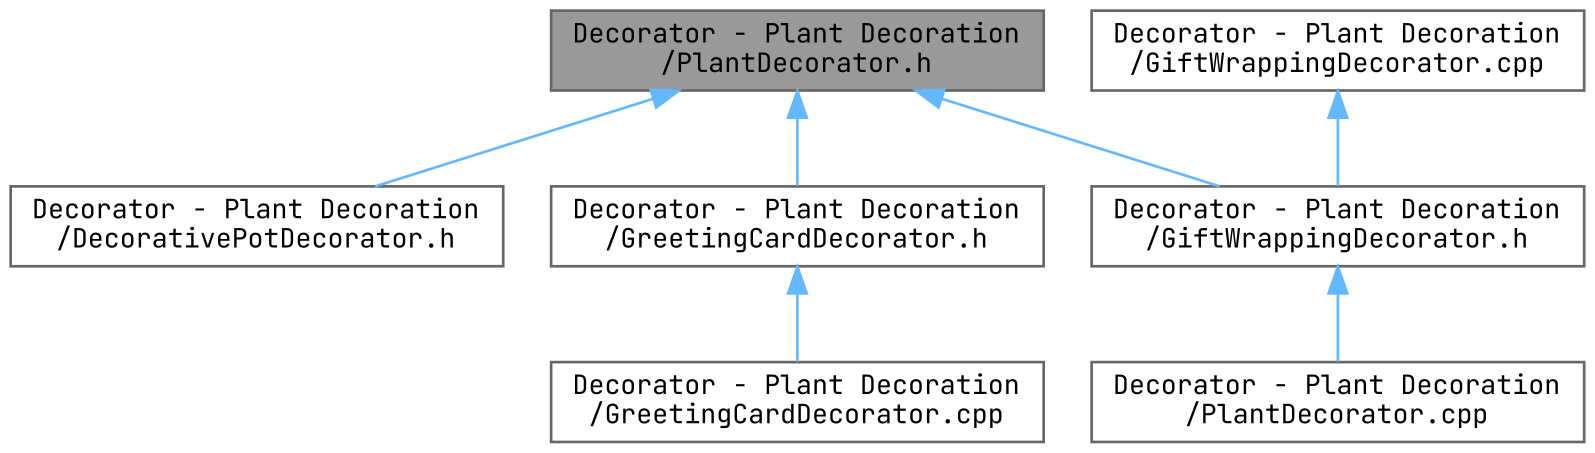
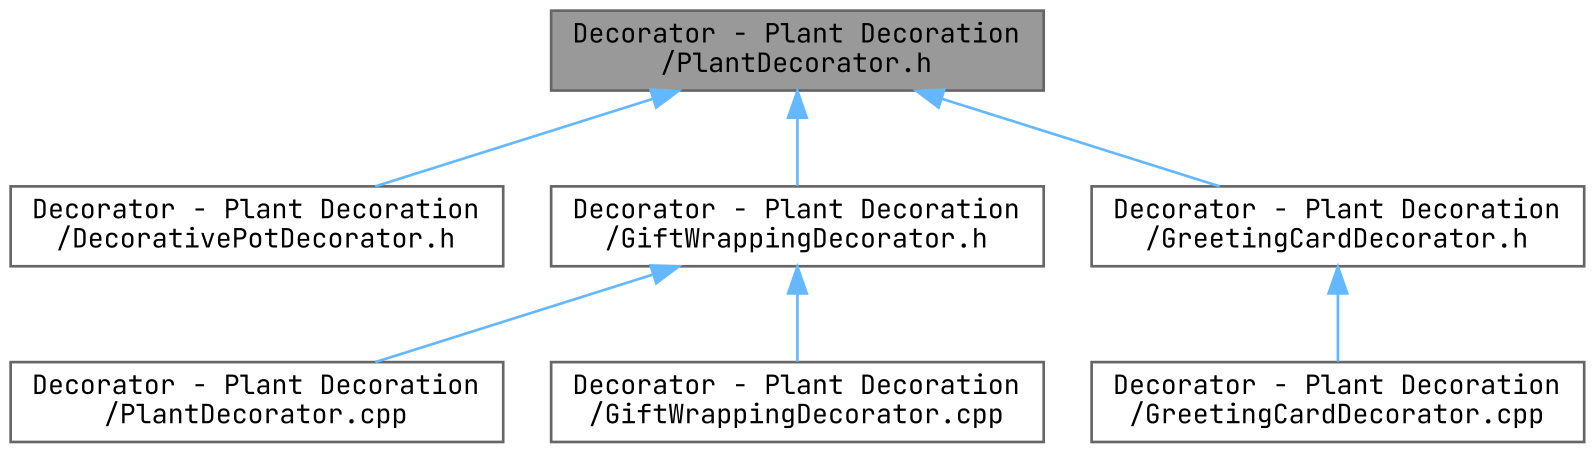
edge "Decorator - Plant Decoration /GiftWrappingDecorator.h" -> "Decorator - Plant Decoration /GiftWrappingDecorator.cpp": reversed
